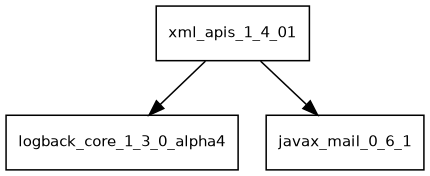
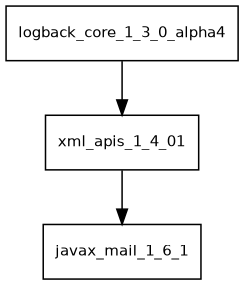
edge "xml_apis_1_4_01" -> "logback_core_1_3_0_alpha4": reversed
node "javax_mail_0_6_1": label "javax_mail_0_6_1" -> "javax_mail_1_6_1"
